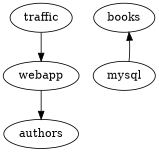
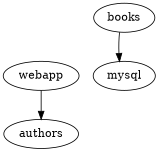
node "traffic": removed
edge "mysql" -> "books": reversed
